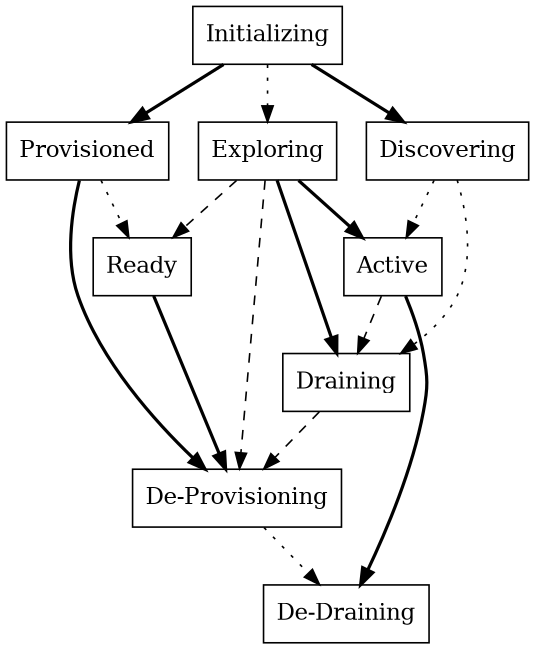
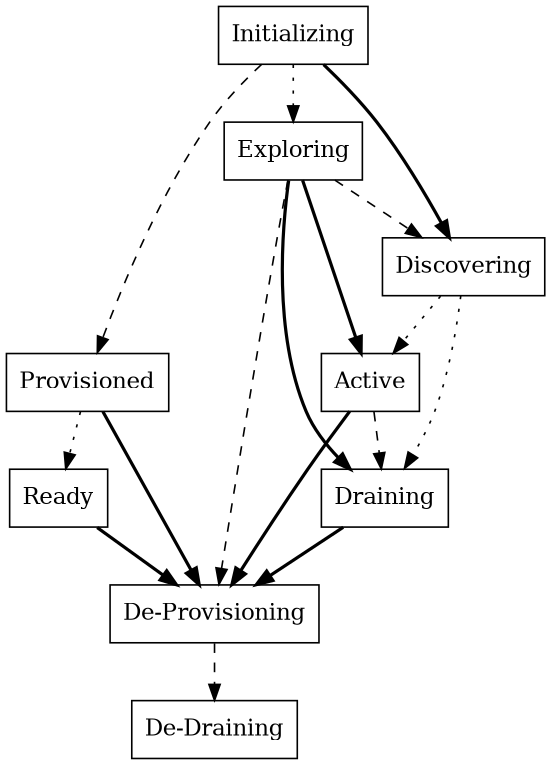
edge "Initializing" -> "Provisioned": style bold -> dashed
edge "Exploring" -> "Ready": now "Exploring" -> "Discovering"
edge "Draining" -> "De-Provisioning": style dashed -> bold
edge "Active" -> "De-Draining": now "Active" -> "De-Provisioning"
edge "De-Provisioning" -> "De-Draining": style dotted -> dashed
